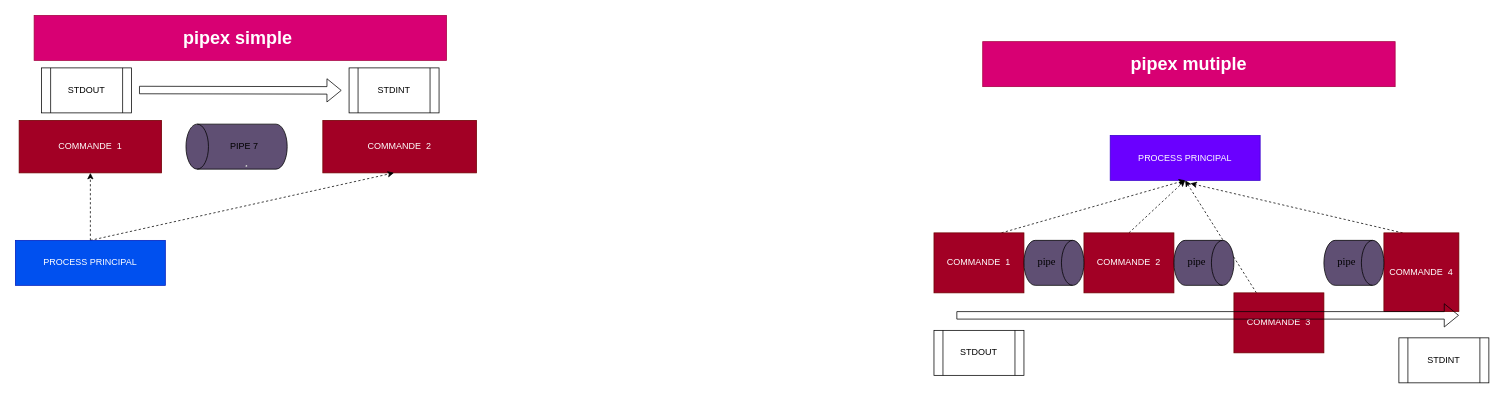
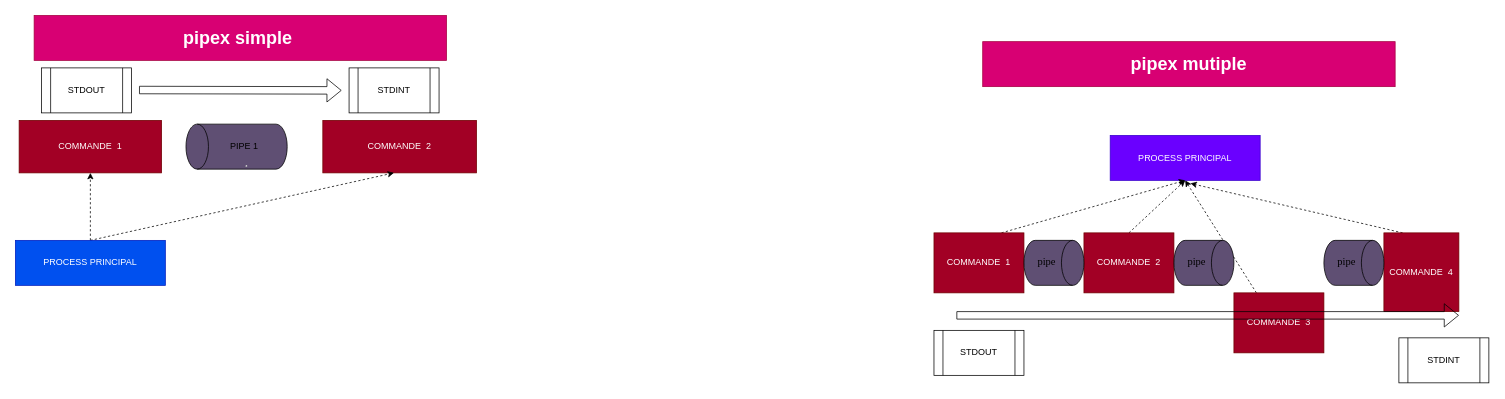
node "PIPE 7": label "PIPE 7" -> "PIPE 1"
